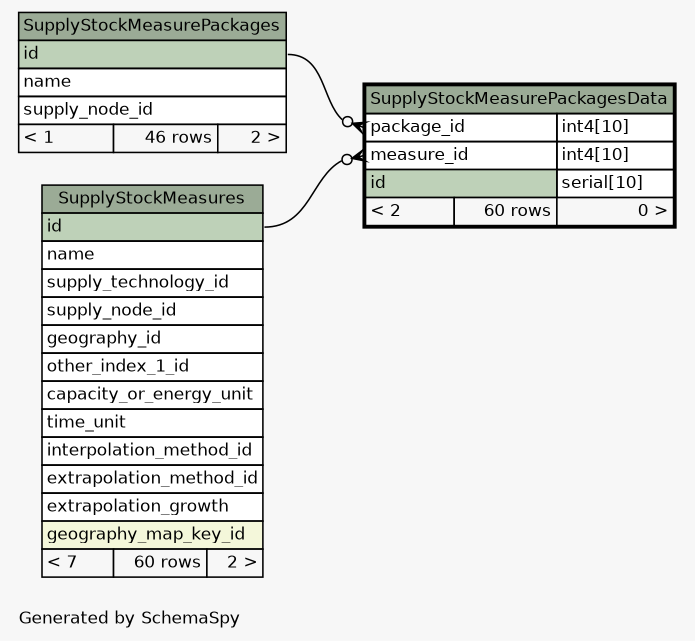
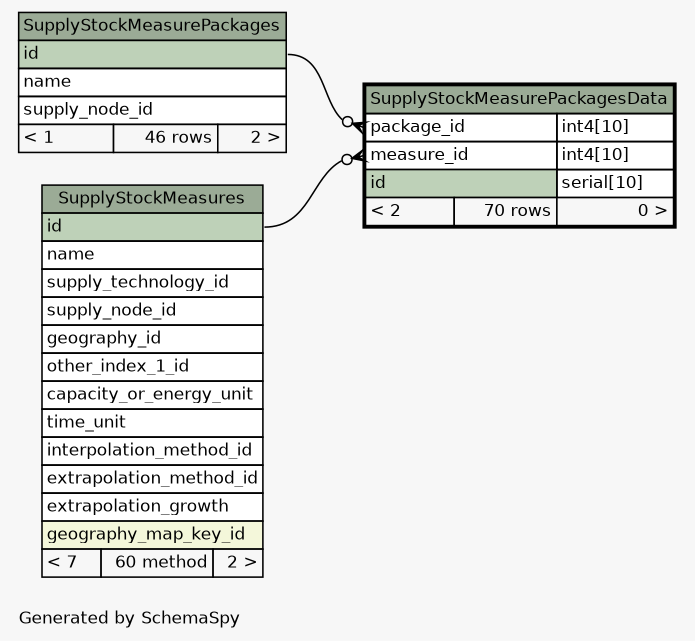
node "SupplyStockMeasurePackagesData": text "60 rows" -> "70 rows"
node "SupplyStockMeasures": text "60 rows" -> "60 method"
